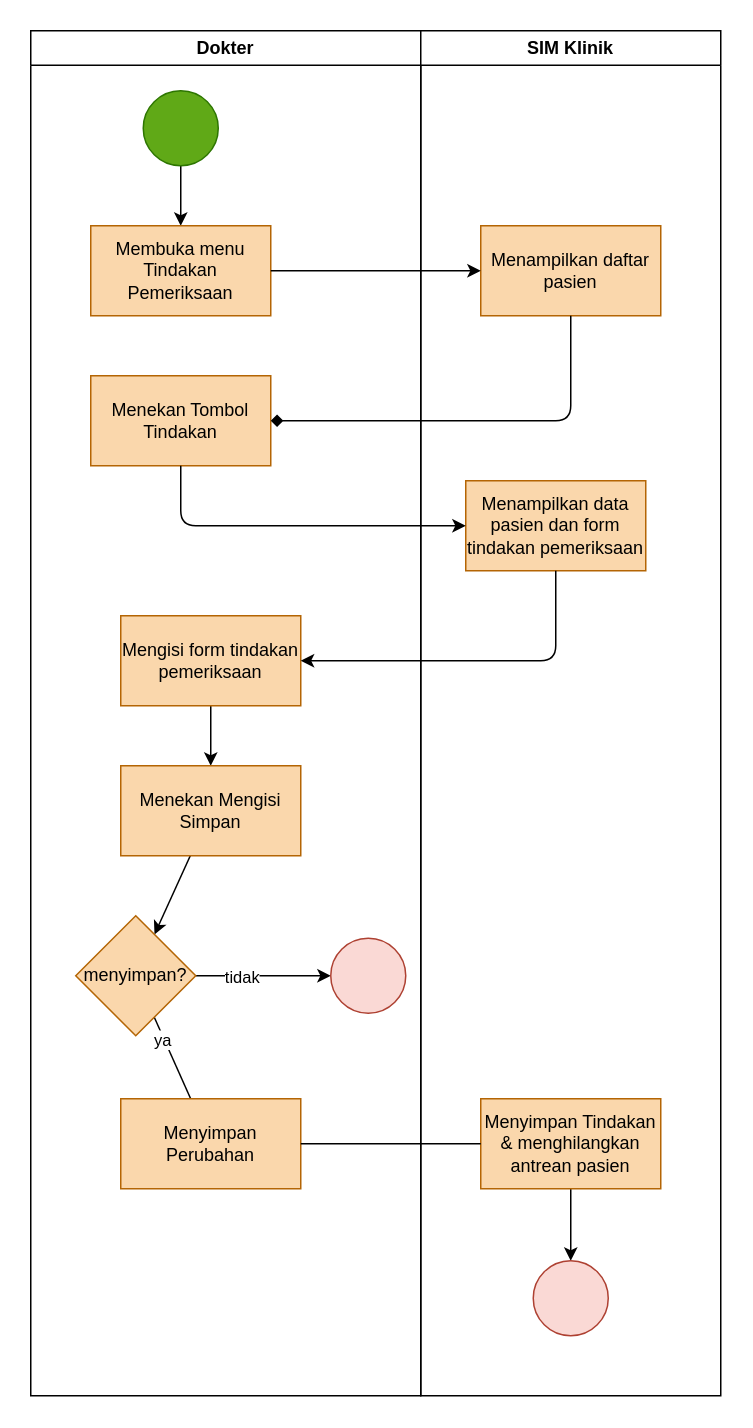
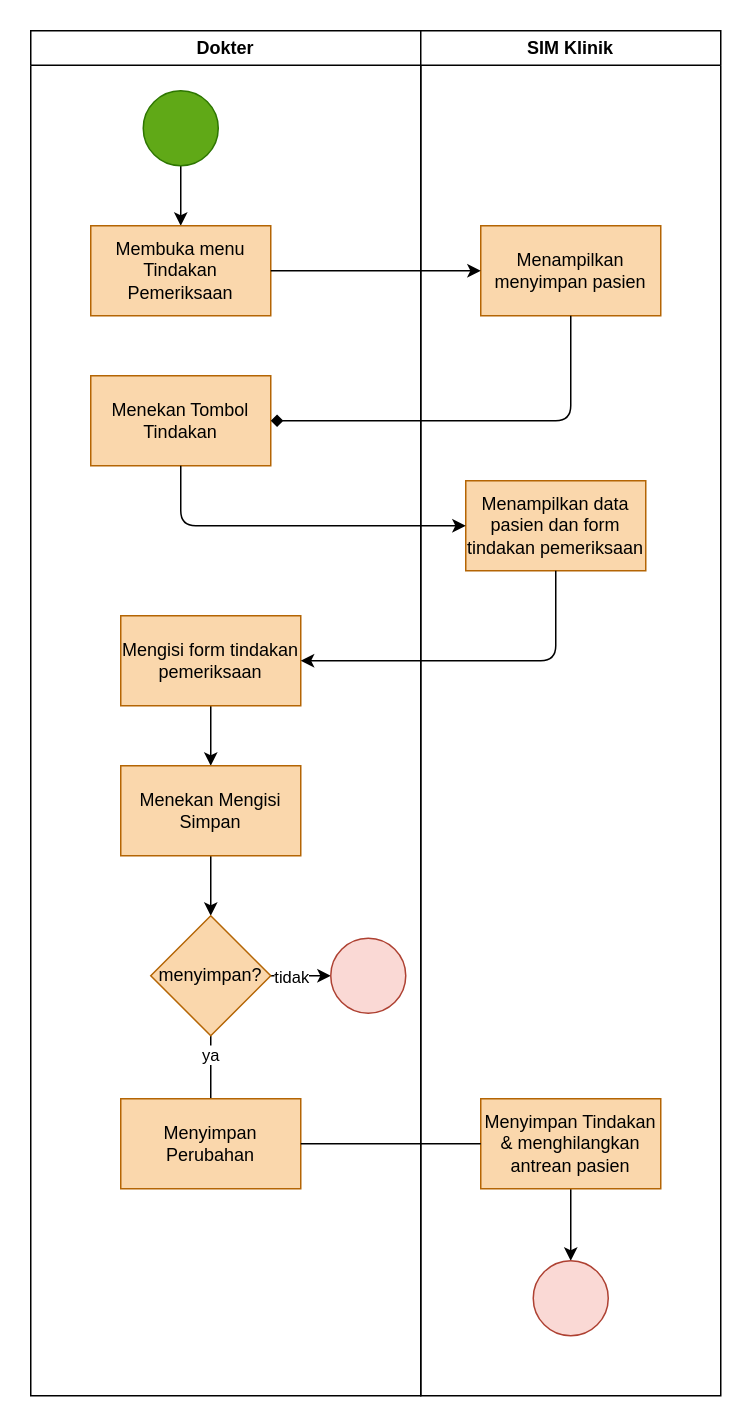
node "Menampilkan daftar pasien": label "Menampilkan daftar pasien" -> "Menampilkan menyimpan pasien"
node "menyimpan?": moved (136, 976) -> (211, 976)
